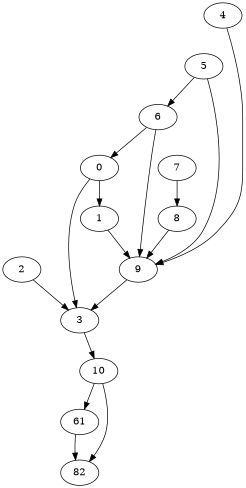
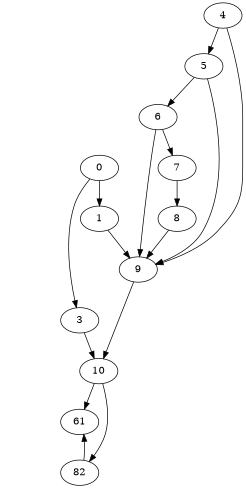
edge "4" -> "5": added
edge "6" -> "0": now "6" -> "7"
node "2": removed
edge "9" -> "3": now "9" -> "10"
edge "61" -> "82": reversed
